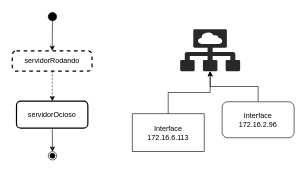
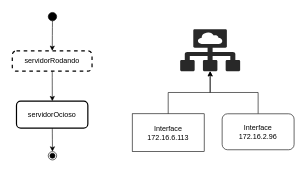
edge "servidorRodando" -> "servidorOcioso": style dashed -> solid
node "Interface 172.16.2.96": moved (258, 120) -> (258, 132)
